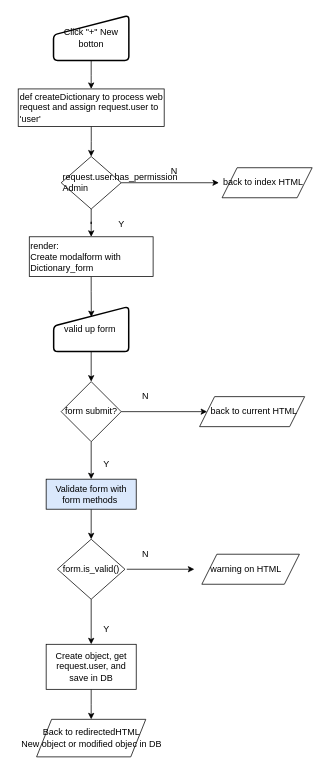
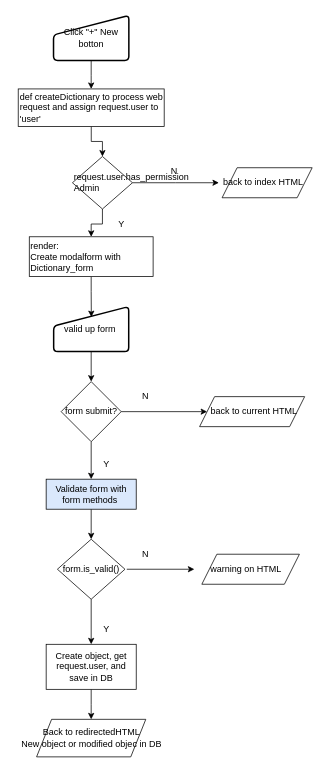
node "request.user.has_permission Admin": moved (91, 183) -> (102, 183)
